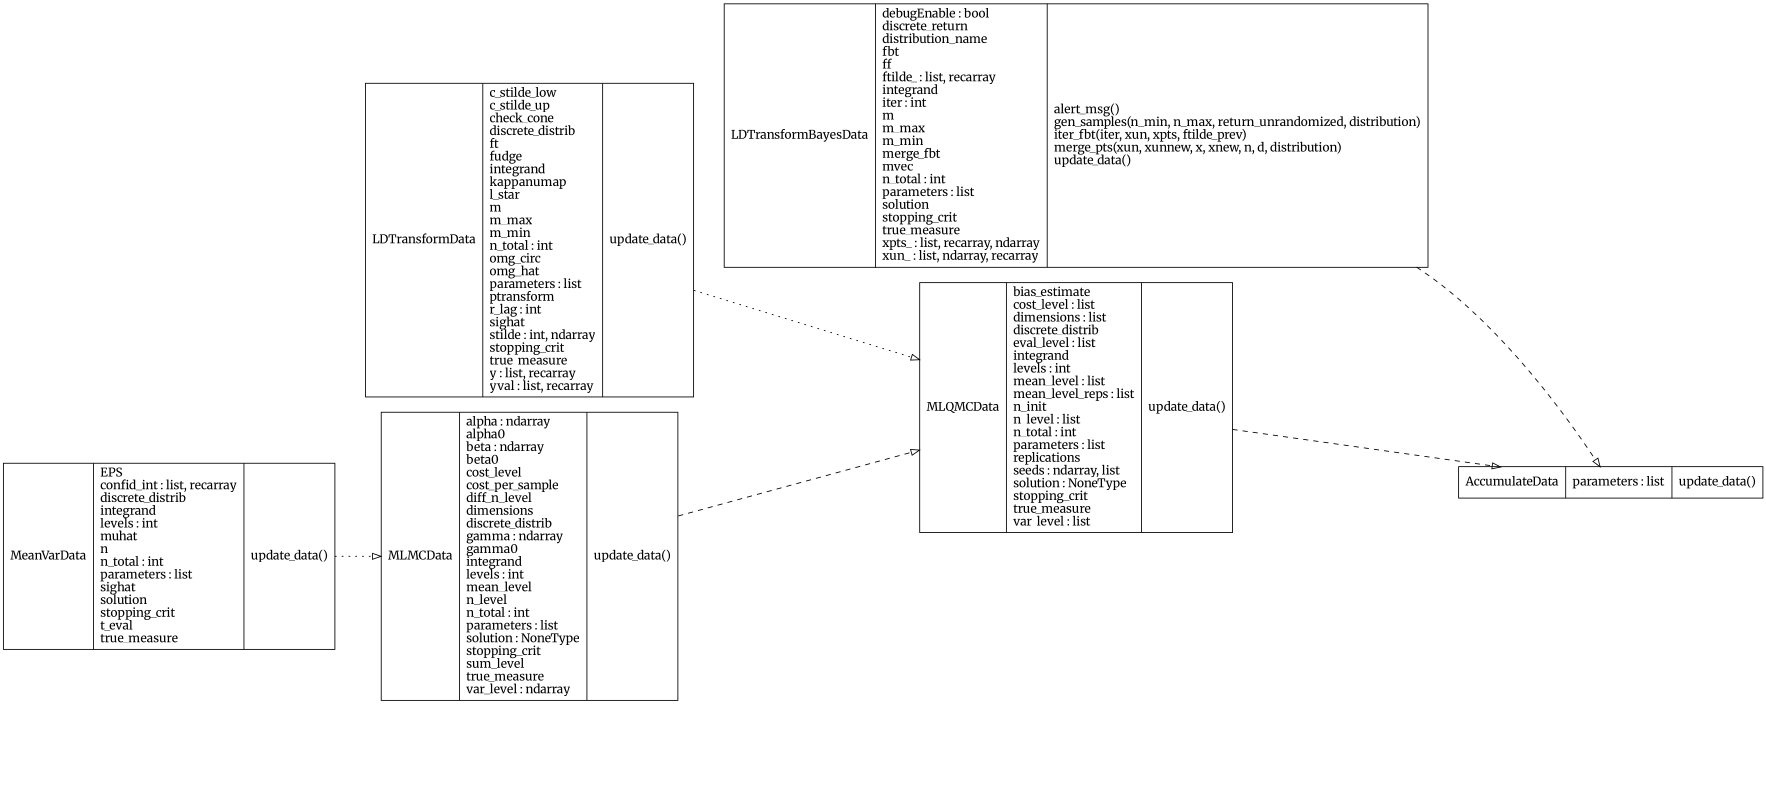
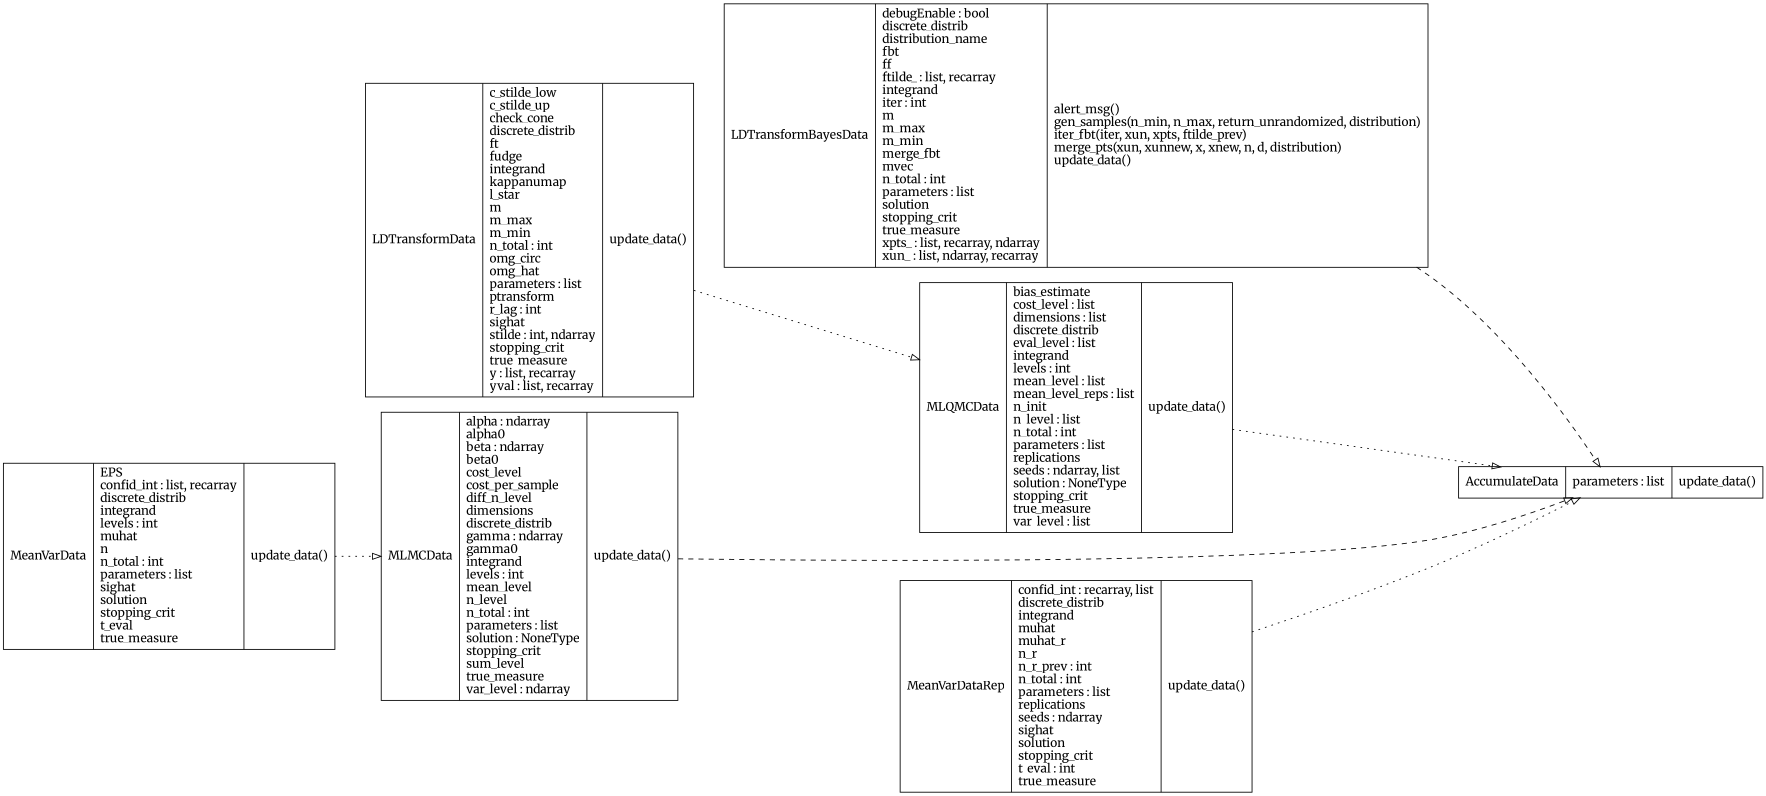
node "LDTransformBayesData": text "discrete_return" -> "discrete_distrib"
edge "MLQMCData" -> "AccumulateData": style dashed -> dotted
edge "MLMCData" -> "MLQMCData": now "MLMCData" -> "AccumulateData"
node "MeanVarDataRep": added
